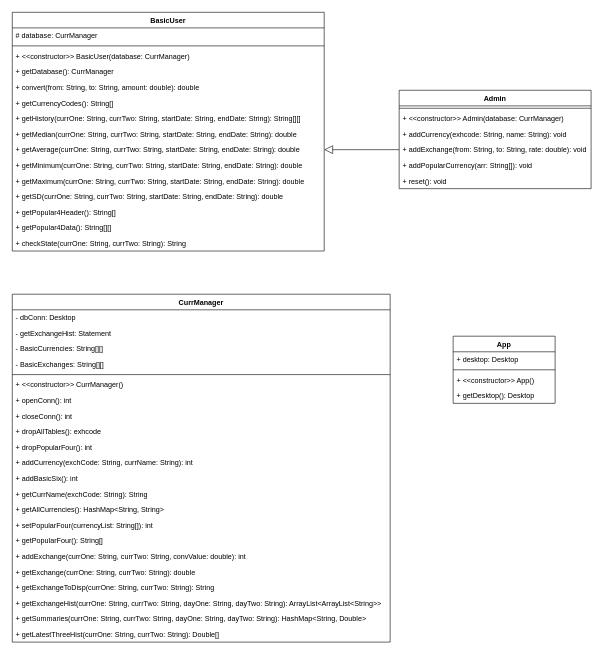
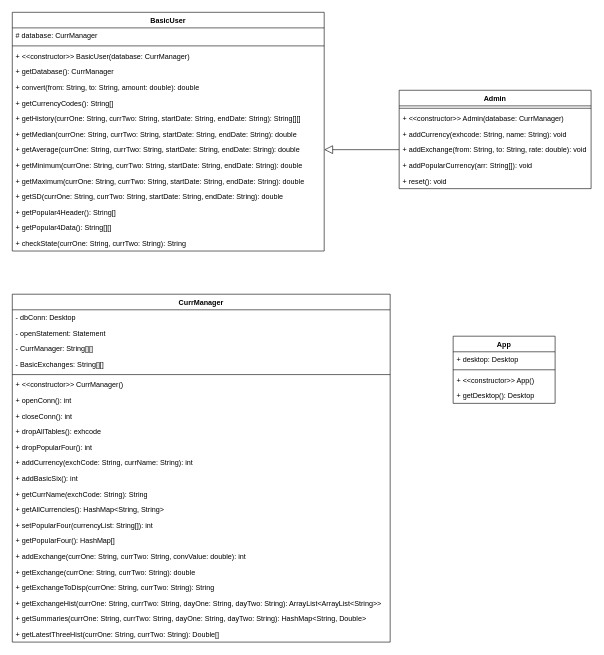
node "- getExchangeHist: Statement": label "- getExchangeHist: Statement" -> "- openStatement: Statement"
node "- BasicCurrencies: String[][]": label "- BasicCurrencies: String[][]" -> "- CurrManager: String[][]"
node "+ getPopularFour(): String[]": label "+ getPopularFour(): String[]" -> "+ getPopularFour(): HashMap[]"
